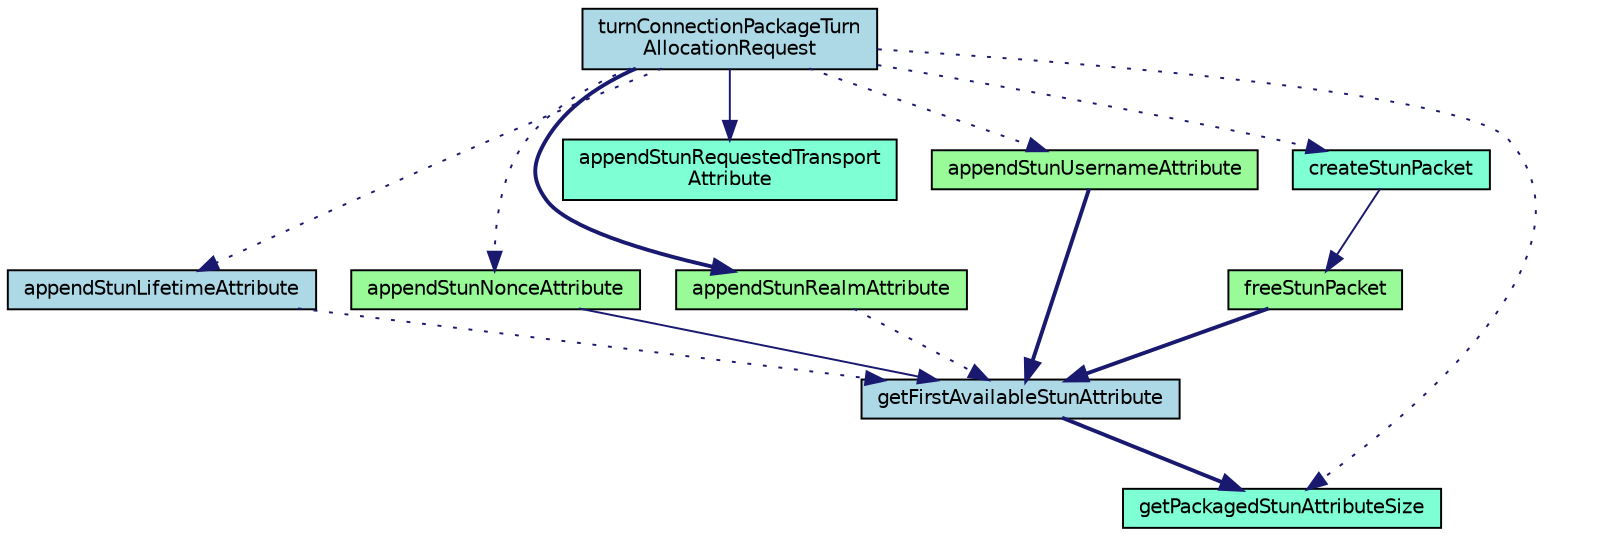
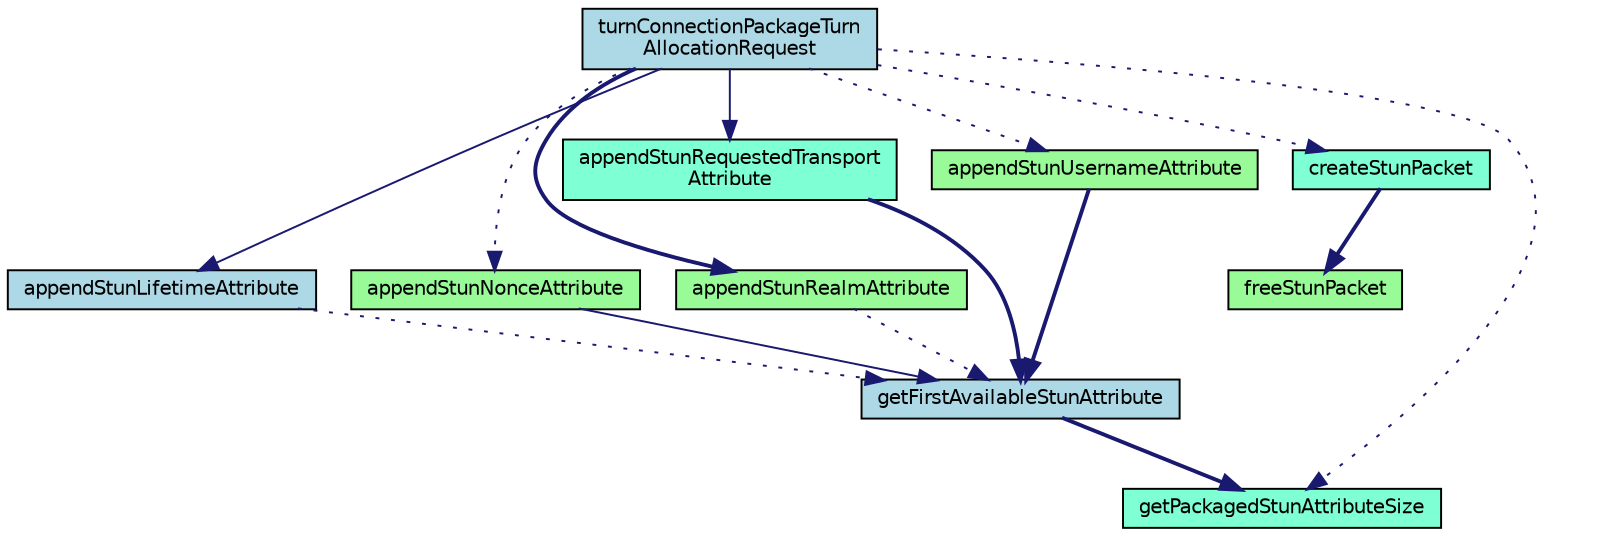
edge "turnConnectionPackageTurn AllocationRequest" -> "appendStunLifetimeAttribute": style dotted -> solid
edge "createStunPacket" -> "freeStunPacket": style solid -> bold
edge "freeStunPacket" -> "getFirstAvailableStunAttribute": now "appendStunRequestedTransport Attribute" -> "getFirstAvailableStunAttribute"
